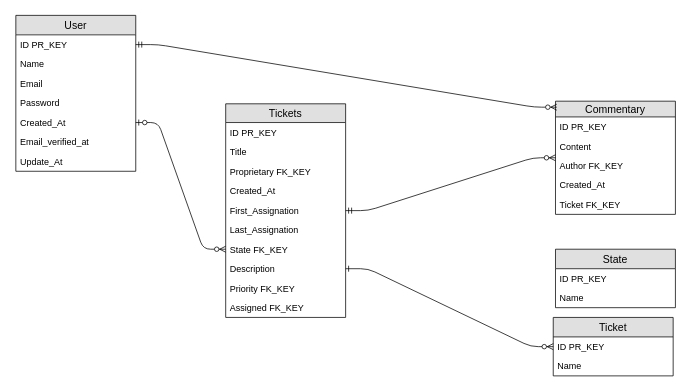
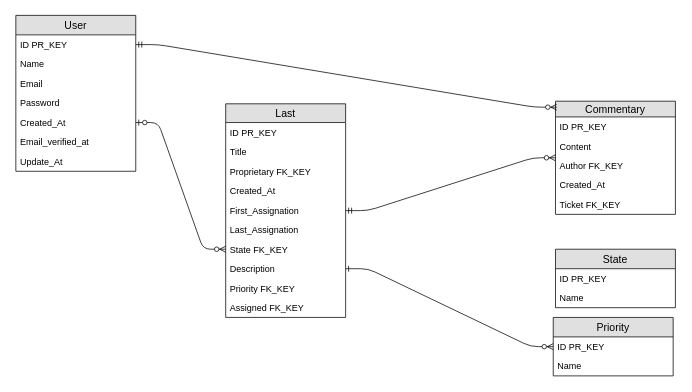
node "Tickets": label "Tickets" -> "Last"
node "Ticket": label "Ticket" -> "Priority"
